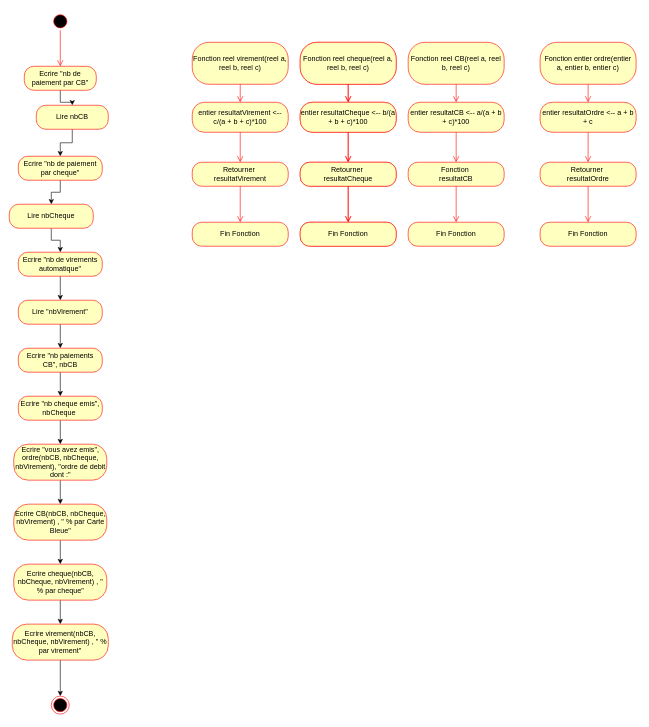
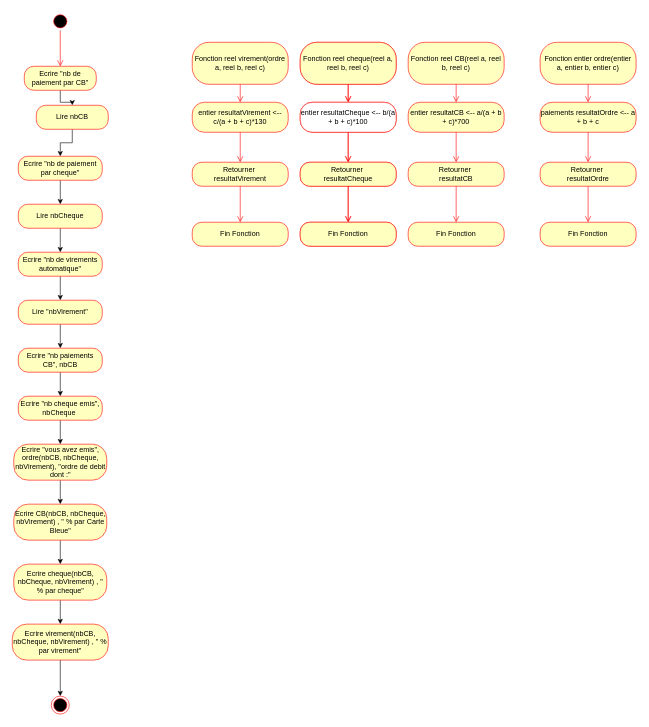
node "Fonction reel virement(reel a, reel b, reel c)": label "Fonction reel virement(reel a, reel b, reel c)" -> "Fonction reel virement(ordre a, reel b, reel c)"
node "entier resultatVirement <-- c/(a + b + c)*100": label "entier resultatVirement <-- c/(a + b + c)*100" -> "entier resultatVirement <-- c/(a + b + c)*130"
node "entier resultatCheque <-- b/(a + b + c)*100": fillcolor #ffffc0 -> #ffffff
node "entier resultatCB <-- a/(a + b + c)*100": label "entier resultatCB <-- a/(a + b + c)*100" -> "entier resultatCB <-- a/(a + b + c)*700"
node "entier resultatOrdre <-- a + b + c": label "entier resultatOrdre <-- a + b + c" -> "paiements resultatOrdre <-- a + b + c"
node "Fonction resultatCB": label "Fonction resultatCB" -> "Retourner resultatCB"
node "Lire nbCheque": moved (51, 216) -> (60, 216)
